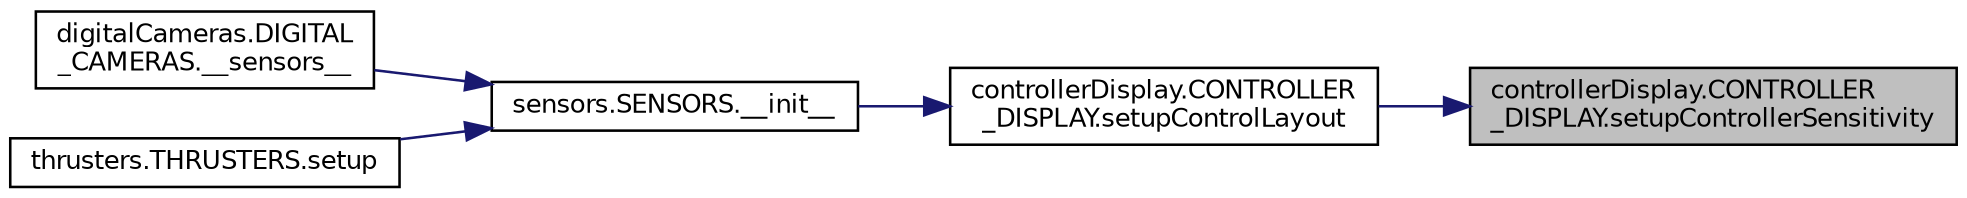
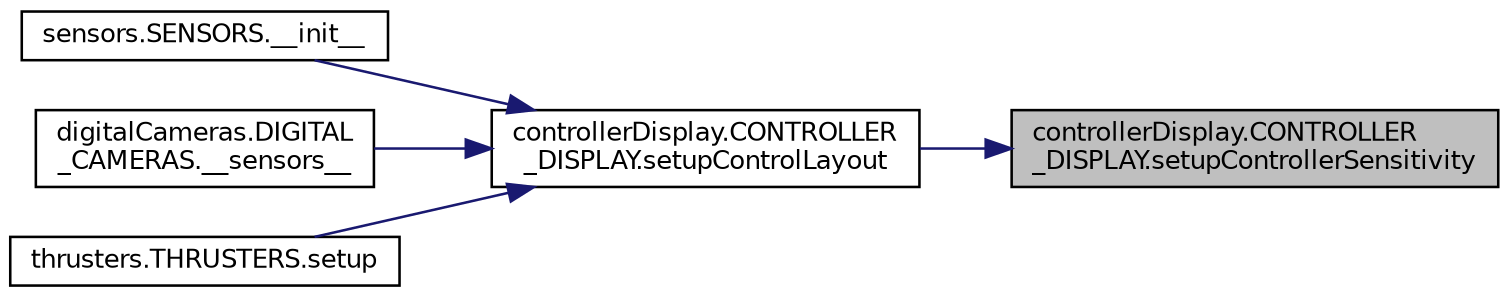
edge "digitalCameras.DIGITAL _CAMERAS.__sensors__" -> "sensors.SENSORS.__init__": now "digitalCameras.DIGITAL _CAMERAS.__sensors__" -> "controllerDisplay.CONTROLLER _DISPLAY.setupControlLayout"
edge "thrusters.THRUSTERS.setup" -> "sensors.SENSORS.__init__": now "thrusters.THRUSTERS.setup" -> "controllerDisplay.CONTROLLER _DISPLAY.setupControlLayout"
